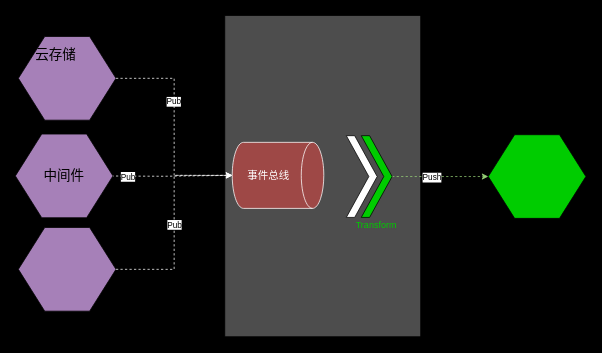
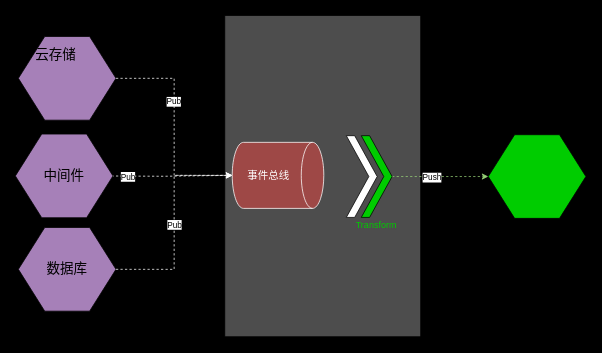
node "数据库": added
